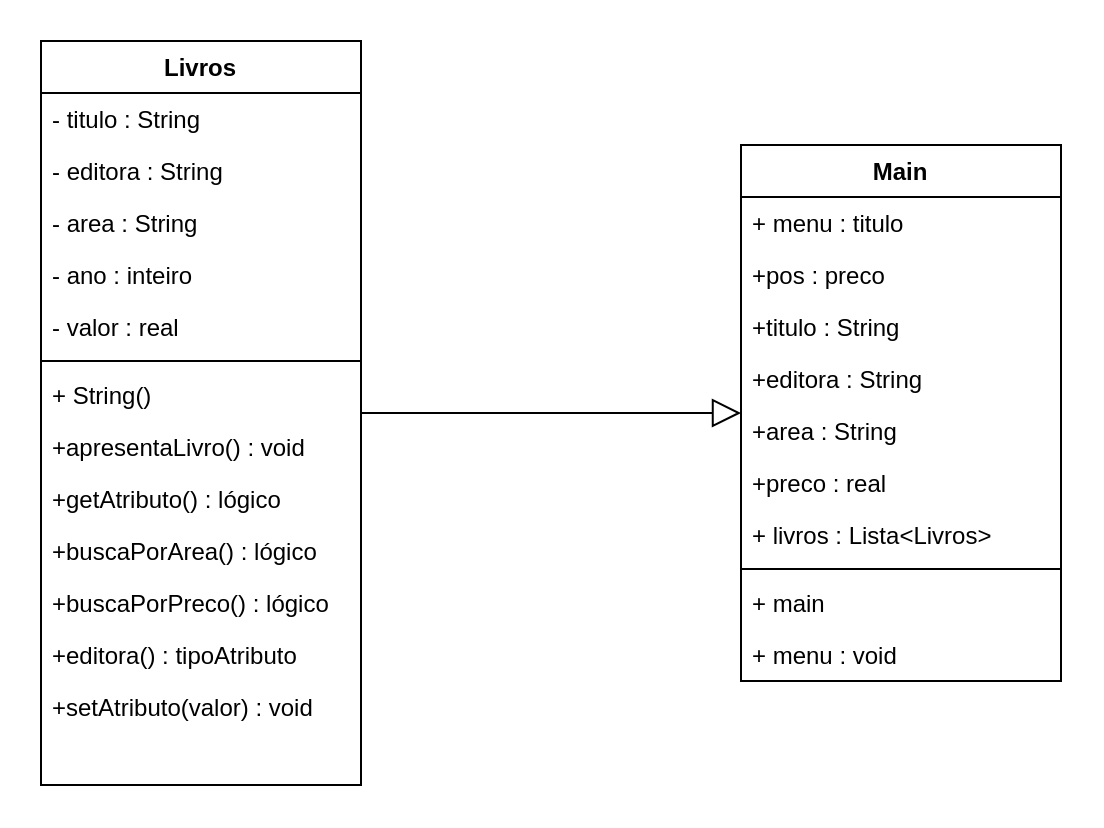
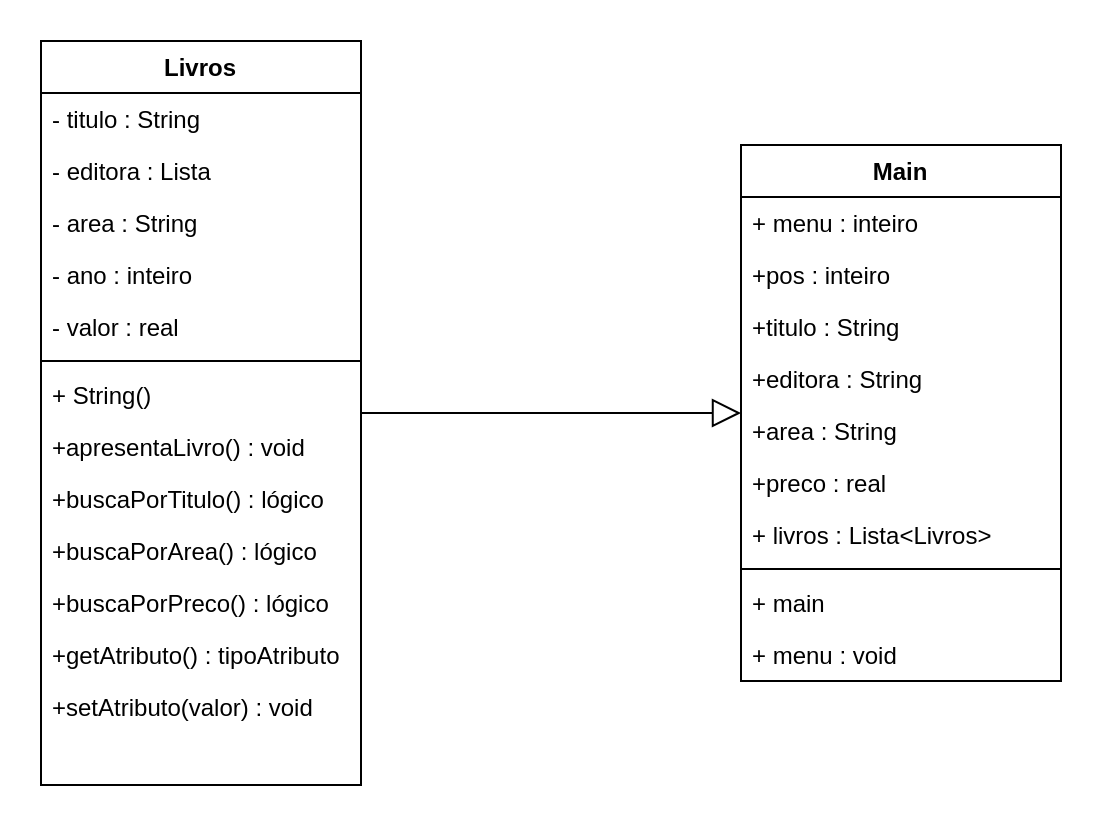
node "- editora : String": label "- editora : String" -> "- editora : Lista"
node "+ menu : titulo": label "+ menu : titulo" -> "+ menu : inteiro"
node "+pos : preco": label "+pos : preco" -> "+pos : inteiro"
node "+getAtributo() : lógico": label "+getAtributo() : lógico" -> "+buscaPorTitulo() : lógico"
node "+editora() : tipoAtributo": label "+editora() : tipoAtributo" -> "+getAtributo() : tipoAtributo"
